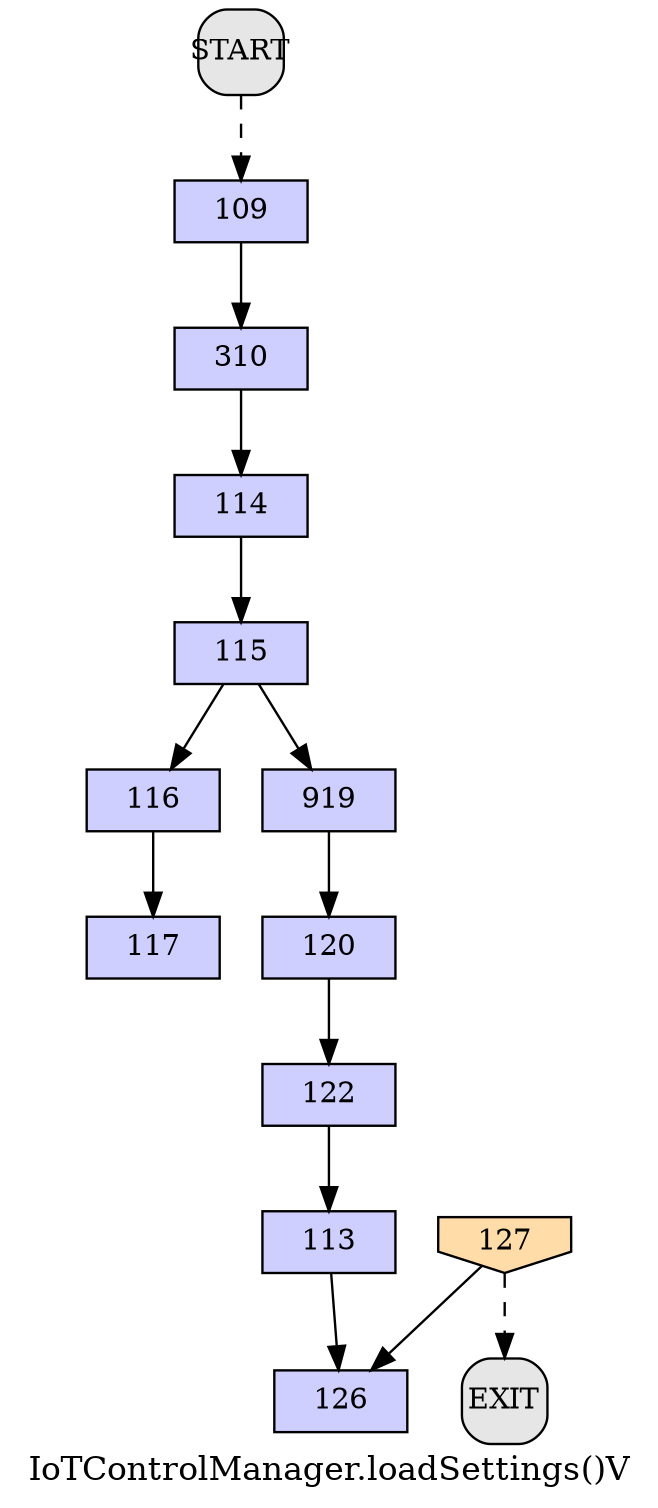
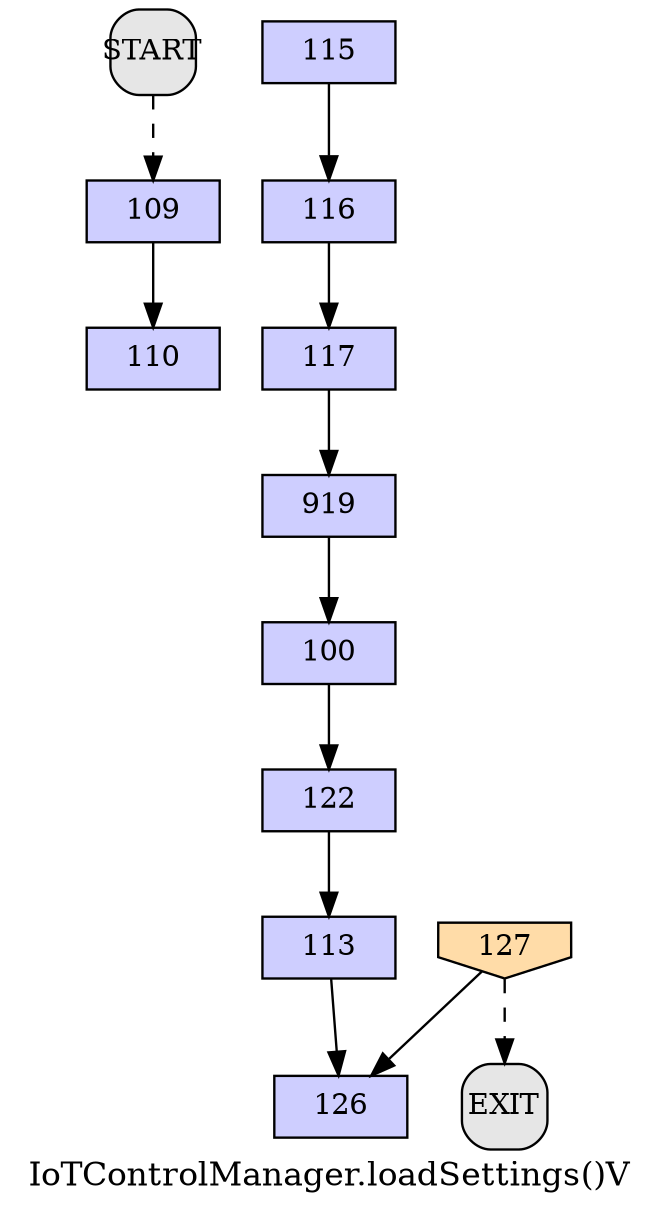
node "310": label "310" -> "110"
node "114": removed
edge "115" -> "919": now "117" -> "919"
node "120": label "120" -> "100"
